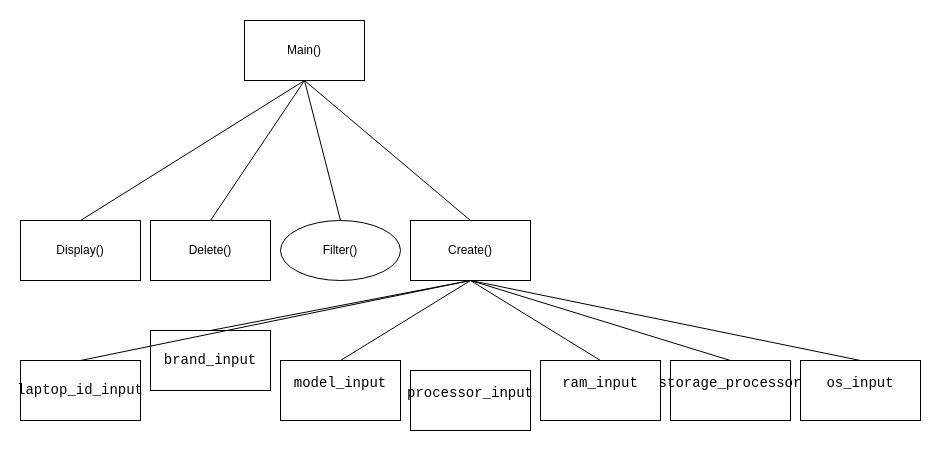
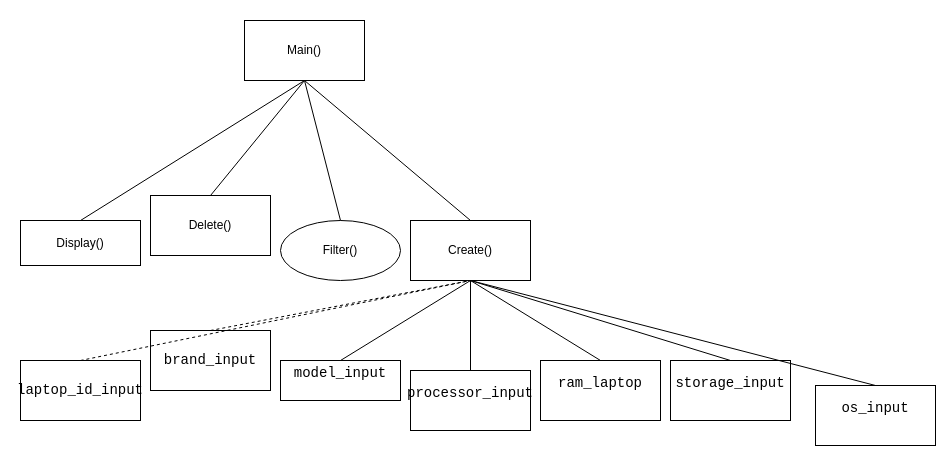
node "Display()": size 120x60 -> 120x45
node "Delete()": moved (211, 251) -> (211, 226)
edge "Create()" -- "brand_input": style solid -> dashed
edge "Create()" -- "laptop_id_input": style solid -> dashed
edge "Create()" -- "processor_input": added
node "model_input": size 120x60 -> 120x40
node "ram_input": label "ram_input" -> "ram_laptop"
node "storage_processor": label "storage_processor" -> "storage_input"
node "os_input": moved (861, 391) -> (876, 416)
